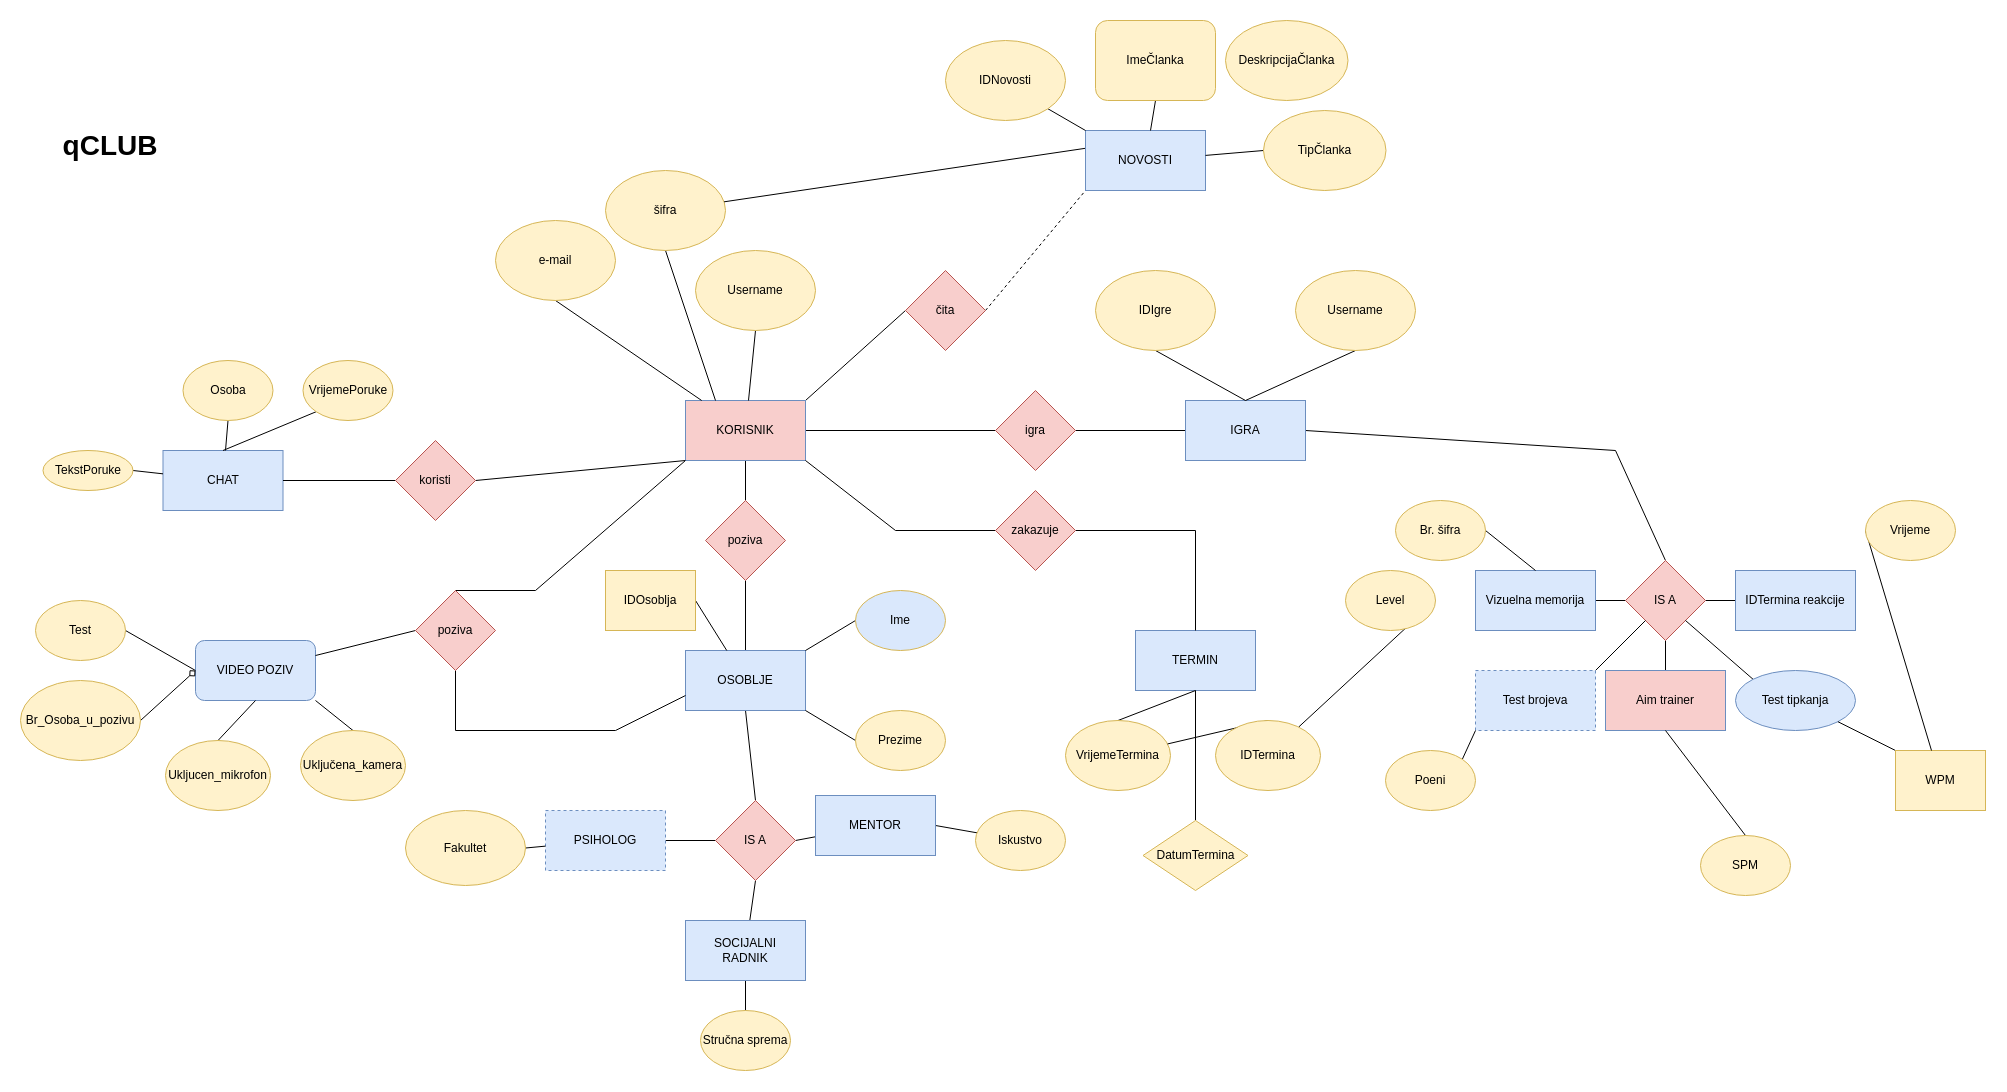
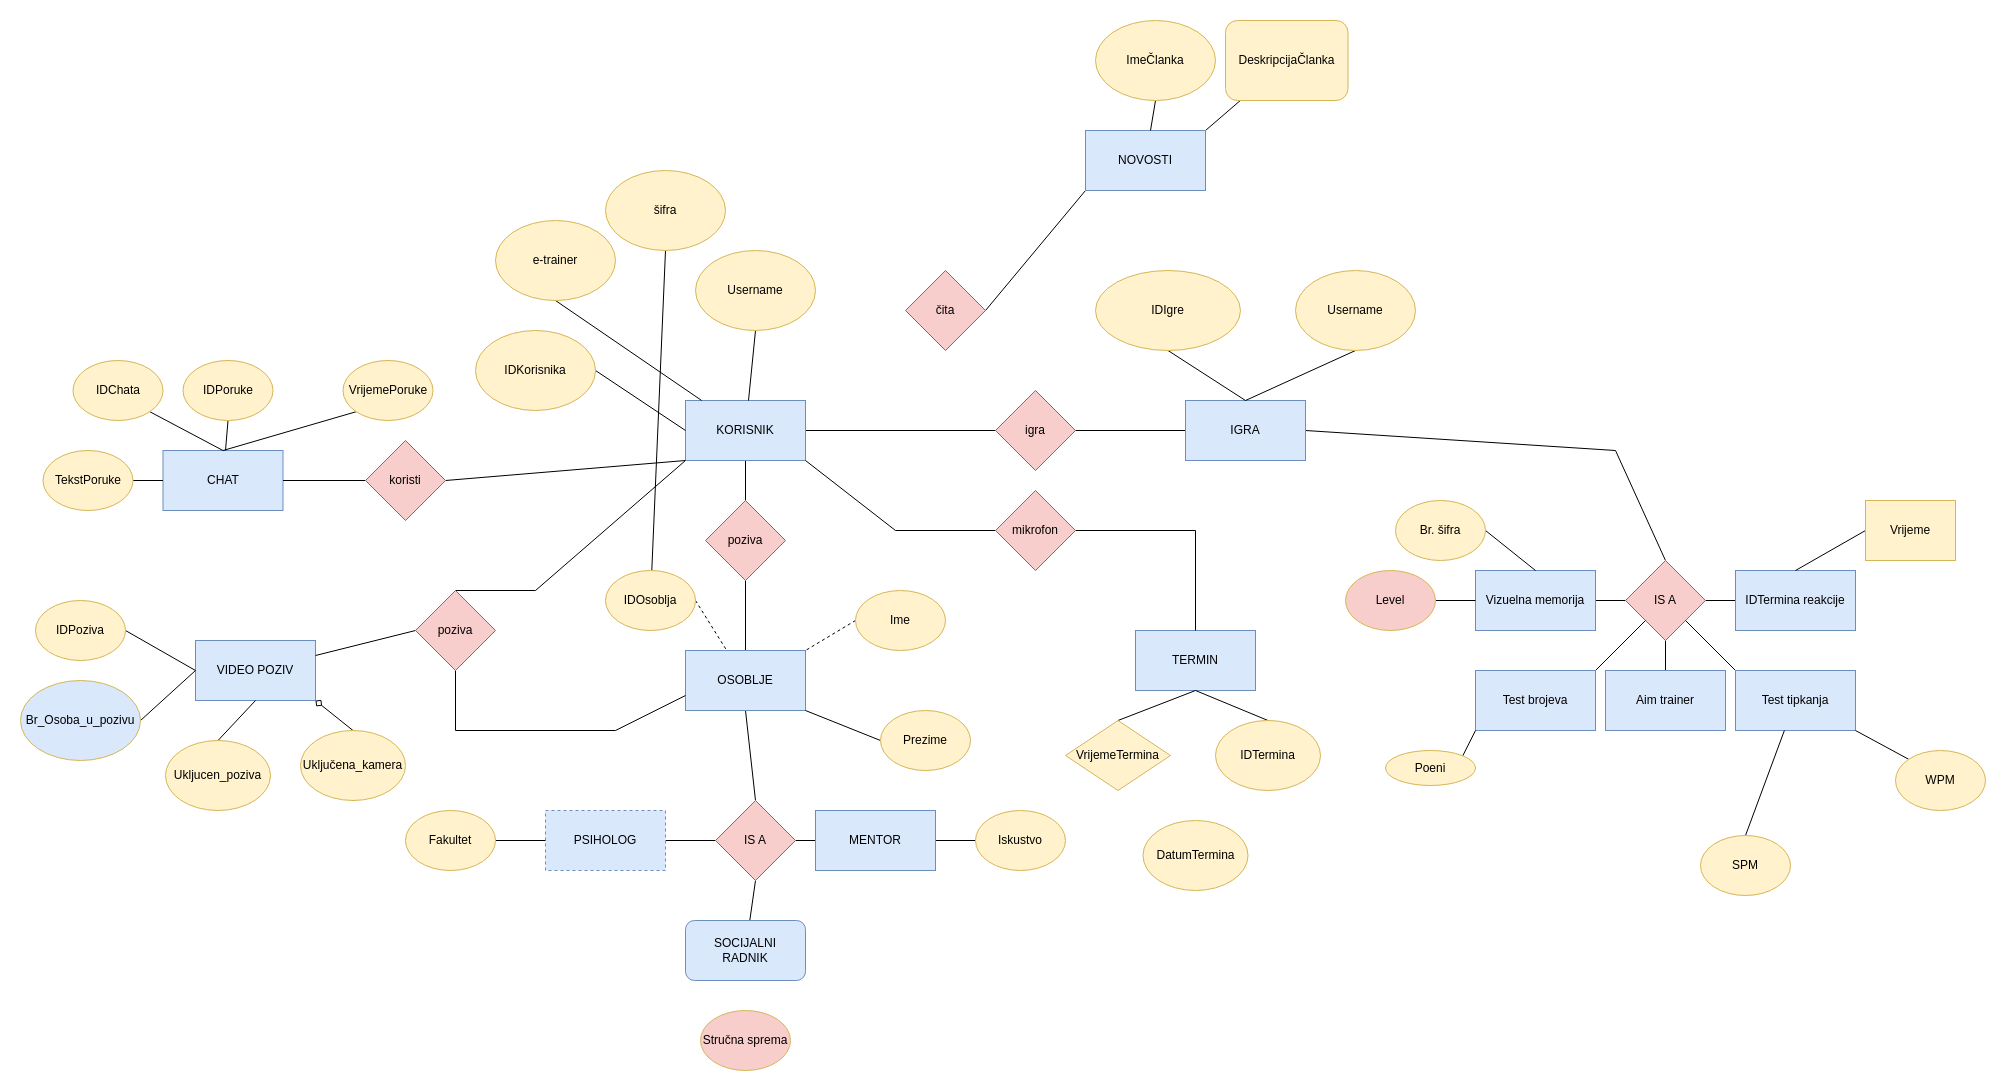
node "ImeČlanka": shape rounded rectangle -> ellipse
node "DeskripcijaČlanka": shape ellipse -> rounded rectangle
node "IDNovosti": removed
edge "IDNovosti" -- "NOVOSTI": removed
node "qCLUB": removed
node "TipČlanka": removed
edge "TipČlanka" -- "NOVOSTI": removed
edge "NOVOSTI" -- "šifra": now "NOVOSTI" -- "DeskripcijaČlanka"
edge "NOVOSTI" -- "čita": style dashed -> solid
node "e-mail": label "e-mail" -> "e-trainer"
node "IDIgre": size 120x80 -> 145x80
edge "šifra" -- "KORISNIK": now "šifra" -- "IDOsoblja"
edge "čita" -- "KORISNIK": removed
node "IDKorisnika": added
node "IDChata": added
node "Osoba": label "Osoba" -> "IDPoruke"
node "VrijemePoruke": moved (348, 391) -> (388, 391)
edge "IDKorisnika" -- "KORISNIK": added
edge "IDChata" -- "CHAT": added
node "KORISNIK": fillcolor #f8cecc -> #dae8fc
node "TekstPoruke": size 90x40 -> 90x60
node "koristi": moved (436, 481) -> (406, 481)
node "zakazuje": label "zakazuje" -> "mikrofon"
node "Vrijeme": shape ellipse -> rectangle
node "IDOsoblja": shape rectangle -> ellipse
node "Level": fillcolor #fff2cc -> #f8cecc
node "Ime": fillcolor #dae8fc -> #fff2cc
edge "IDOsoblja" -- "OSOBLJE": style solid -> dashed
node "Test": label "Test" -> "IDPoziva"
edge "Ime" -- "OSOBLJE": style solid -> dashed
edge "Vrijeme" -- "WPM": now "Vrijeme" -- "IDTermina reakcije"
node "VIDEO POZIV": shape rounded rectangle -> rectangle
edge "Br_Osoba_u_pozivu" -> "VIDEO POZIV": arrowhead diamond -> none
edge "Level" -- "IDTermina": now "Level" -- "Vizuelna memorija"
node "Test brojeva": style dashed -> solid
node "Aim trainer": fillcolor #f8cecc -> #dae8fc
node "Test tipkanja": shape ellipse -> rectangle
edge "VIDEO POZIV" -- "Uključena_kamera": arrowhead none -> diamond
node "Br_Osoba_u_pozivu": fillcolor #fff2cc -> #dae8fc
edge "VrijemeTermina" -- "IDTermina": now "TERMIN" -- "IDTermina"
node "Prezime": moved (901, 741) -> (926, 741)
node "VrijemeTermina": shape ellipse -> diamond
edge "TERMIN" -- "DatumTermina": removed
node "Ukljucen_mikrofon": label "Ukljucen_mikrofon" -> "Ukljucen_poziva"
node "Poeni": size 90x60 -> 90x35
node "WPM": shape rectangle -> ellipse
edge "Aim trainer" -- "SPM": now "Test tipkanja" -- "SPM"
node "MENTOR": moved (876, 826) -> (876, 841)
node "Fakultet": size 120x75 -> 90x60
node "DatumTermina": shape diamond -> ellipse
node "SOCIJALNI RADNIK": shape rectangle -> rounded rectangle
edge "SOCIJALNI RADNIK" -- "Stručna sprema": removed
node "Stručna sprema": fillcolor #fff2cc -> #f8cecc
